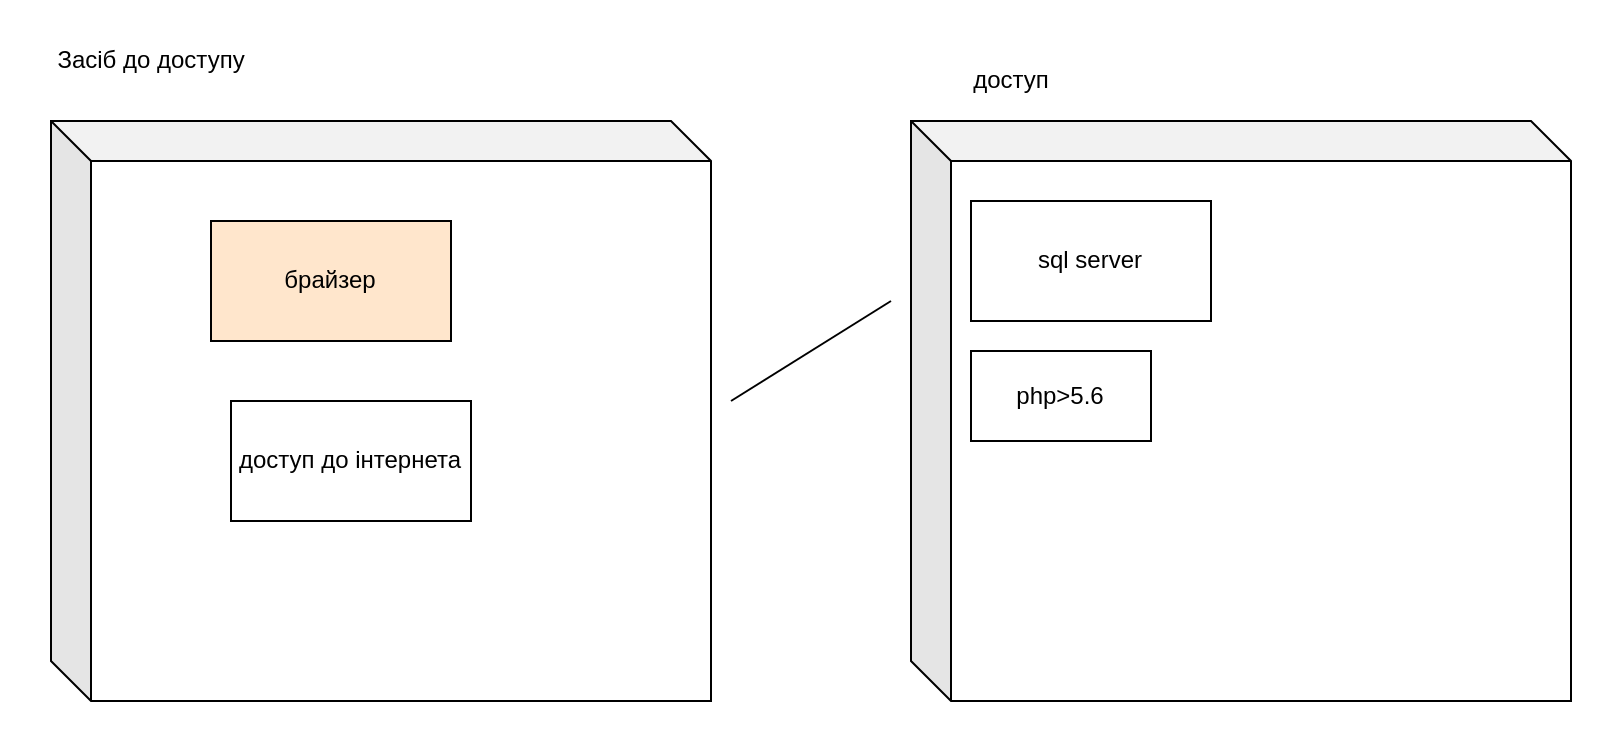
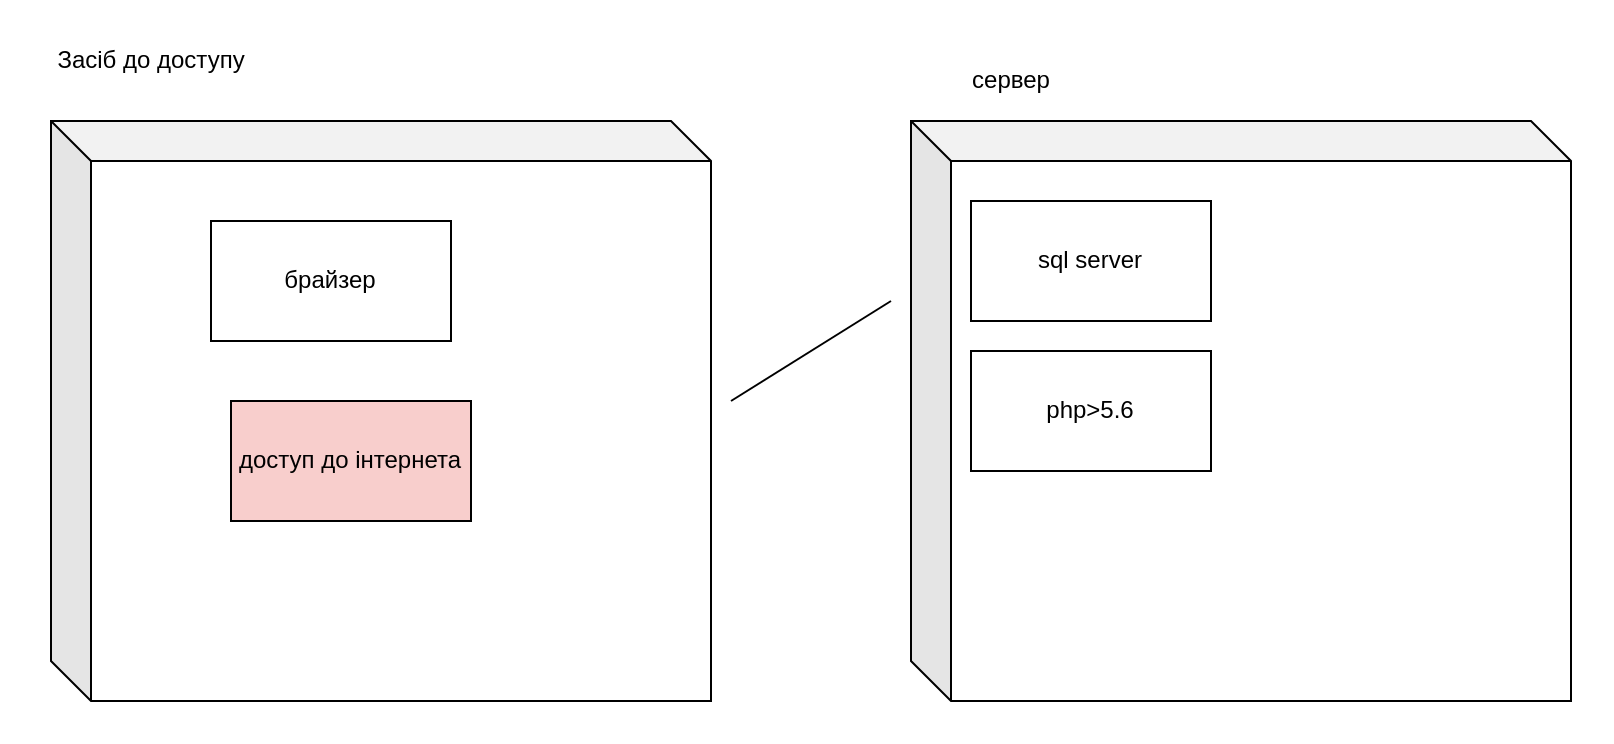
node "доступ": label "доступ" -> "сервер"
node "брайзер": fillcolor #ffe6cc -> #ffffff
node "php>5.6": size 180x90 -> 240x120
node "доступ до інтернета": fillcolor #ffffff -> #f8cecc
